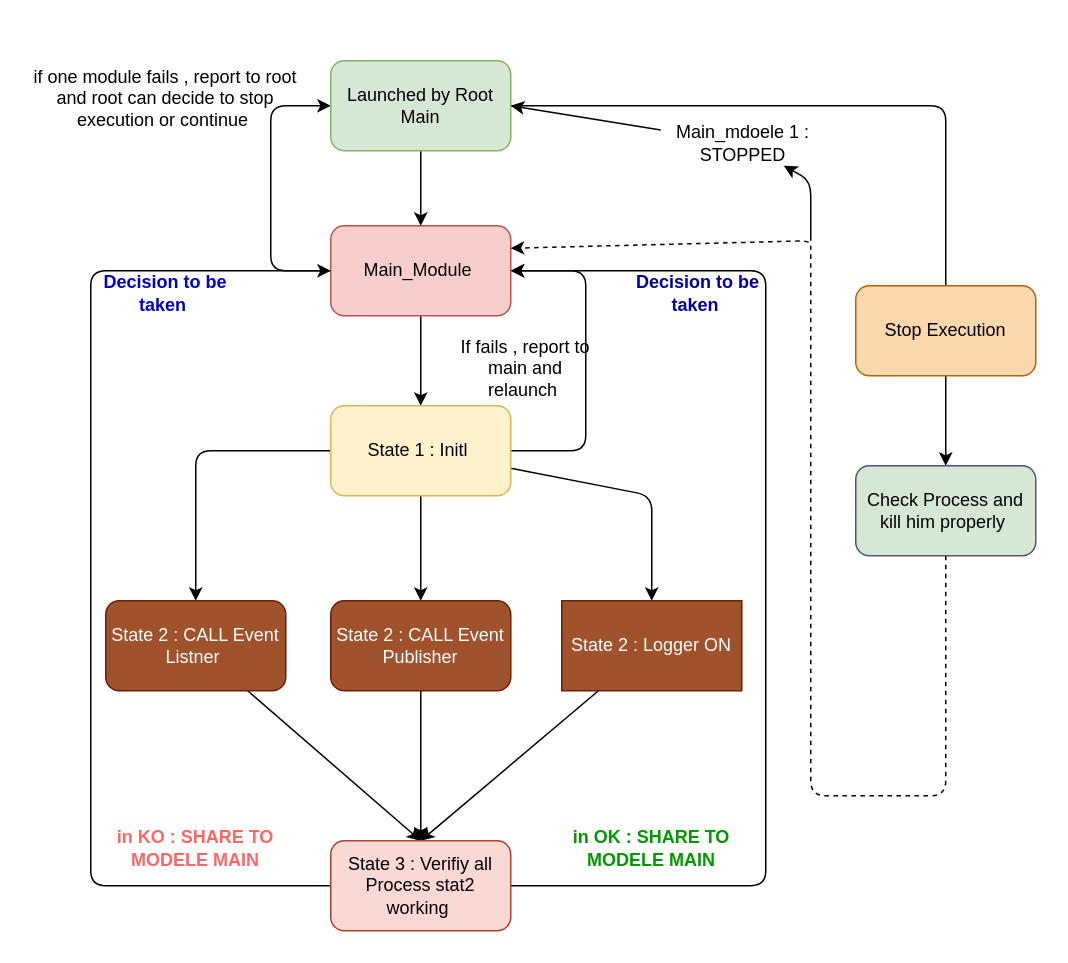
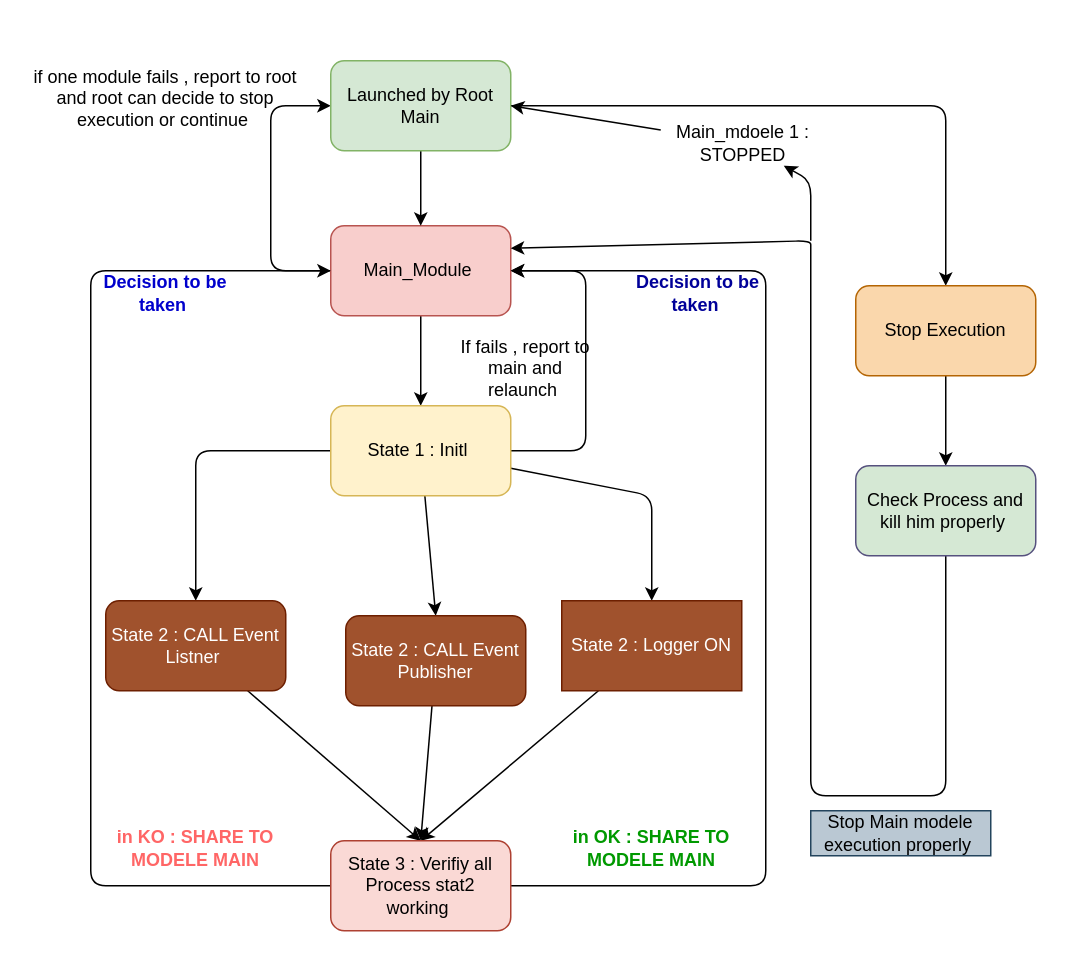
edge "Launched by Root Main" -- "Stop Execution": arrowhead none -> classic
edge "Check Process and kill him properly" -> "Main_Module": style dashed -> solid
node "State 2 : CALL Event Publisher": moved (421, 646) -> (436, 661)
node "Stop Main modele execution properly": added
